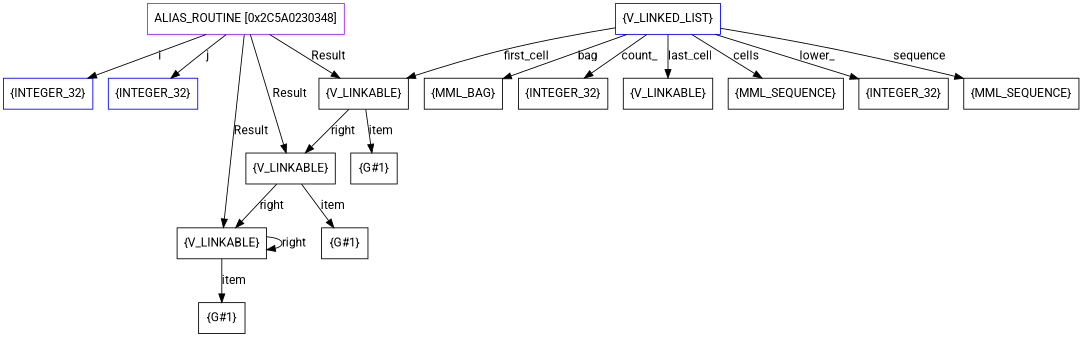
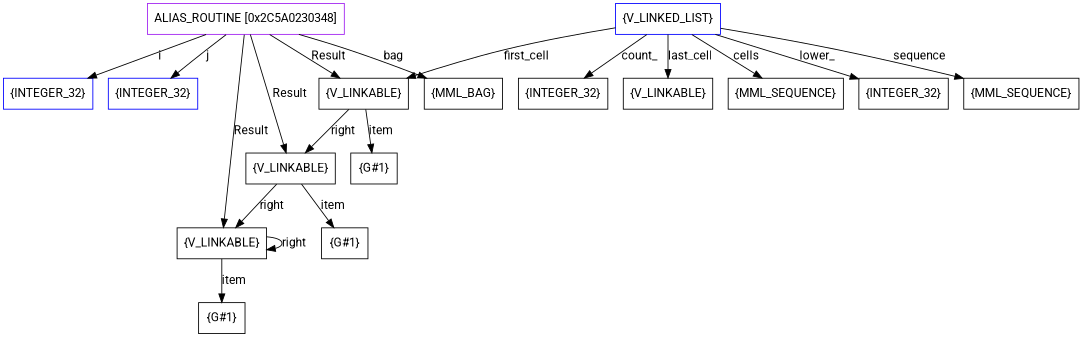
edge "{V_LINKED_LIST}" -> "{MML_BAG}": now "ALIAS_ROUTINE [0x2C5A0230348]" -> "{MML_BAG}"
